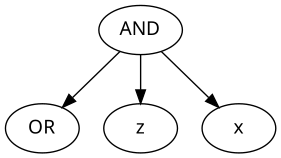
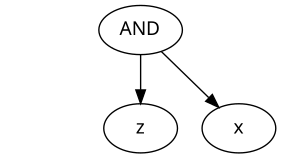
node "OR": removed
